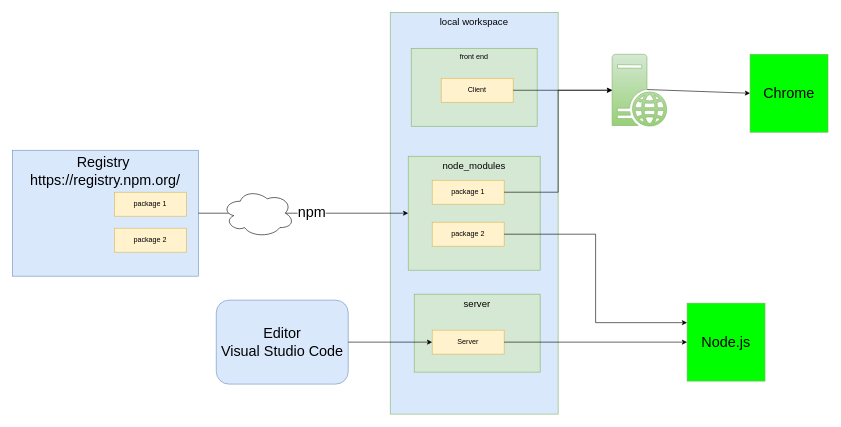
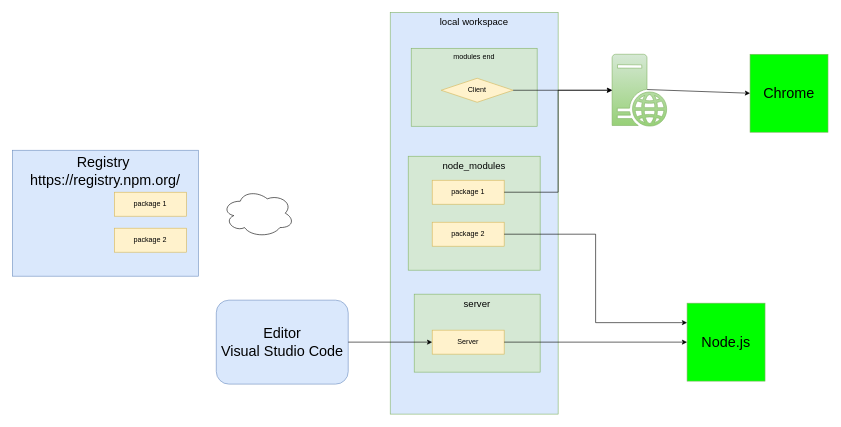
node "front end": label "front end" -> "modules end"
node "Client": shape rectangle -> diamond
edge "Registry https://registry.npm.org/" -> "node_modules": removed, label "npm"
